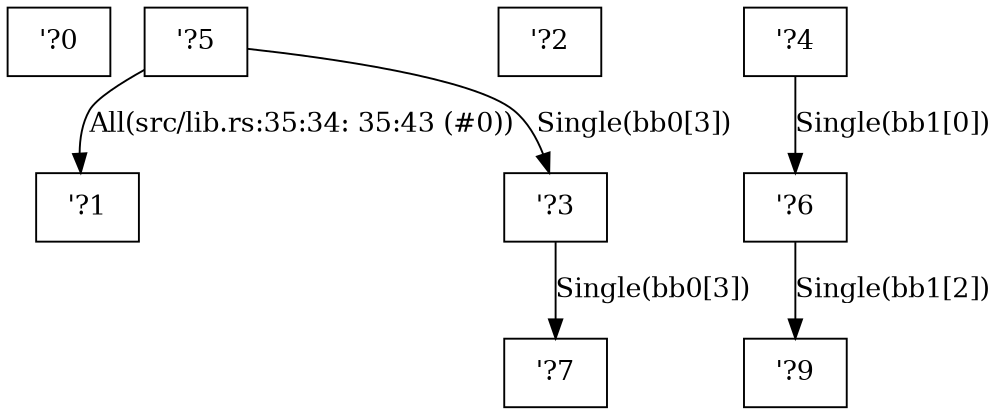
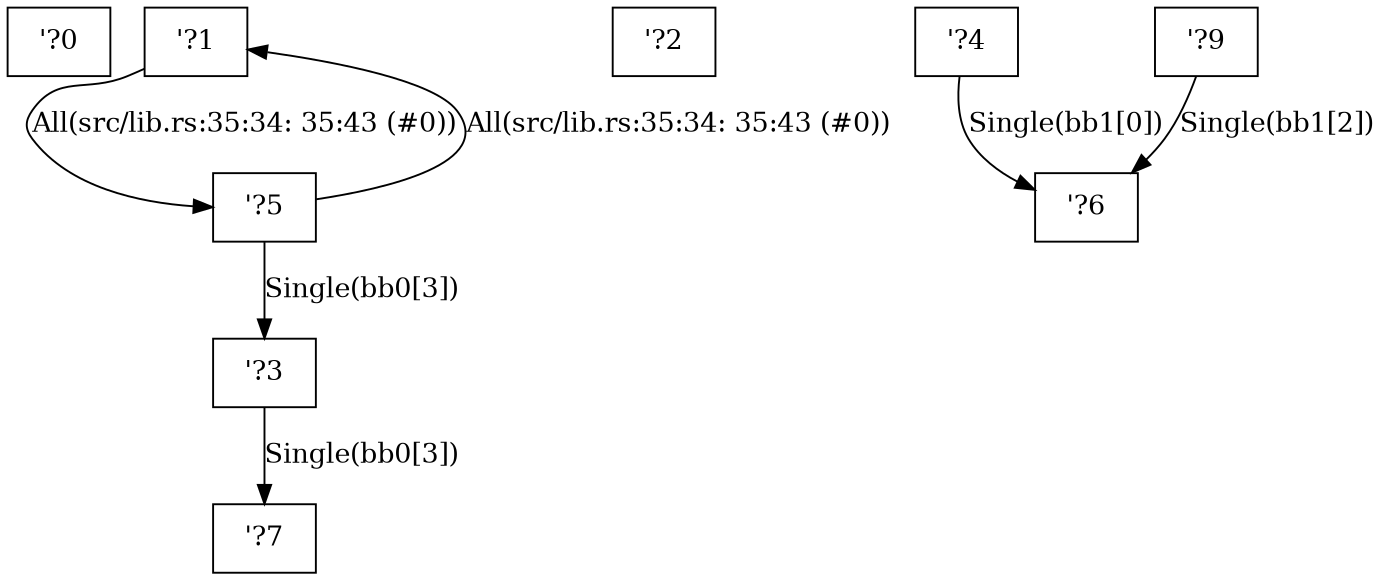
edge "'?1" -> "'?5": added, label "All(src/lib.rs:35:34: 35:43 (#0))"
edge "'?6" -> "'?9": reversed
